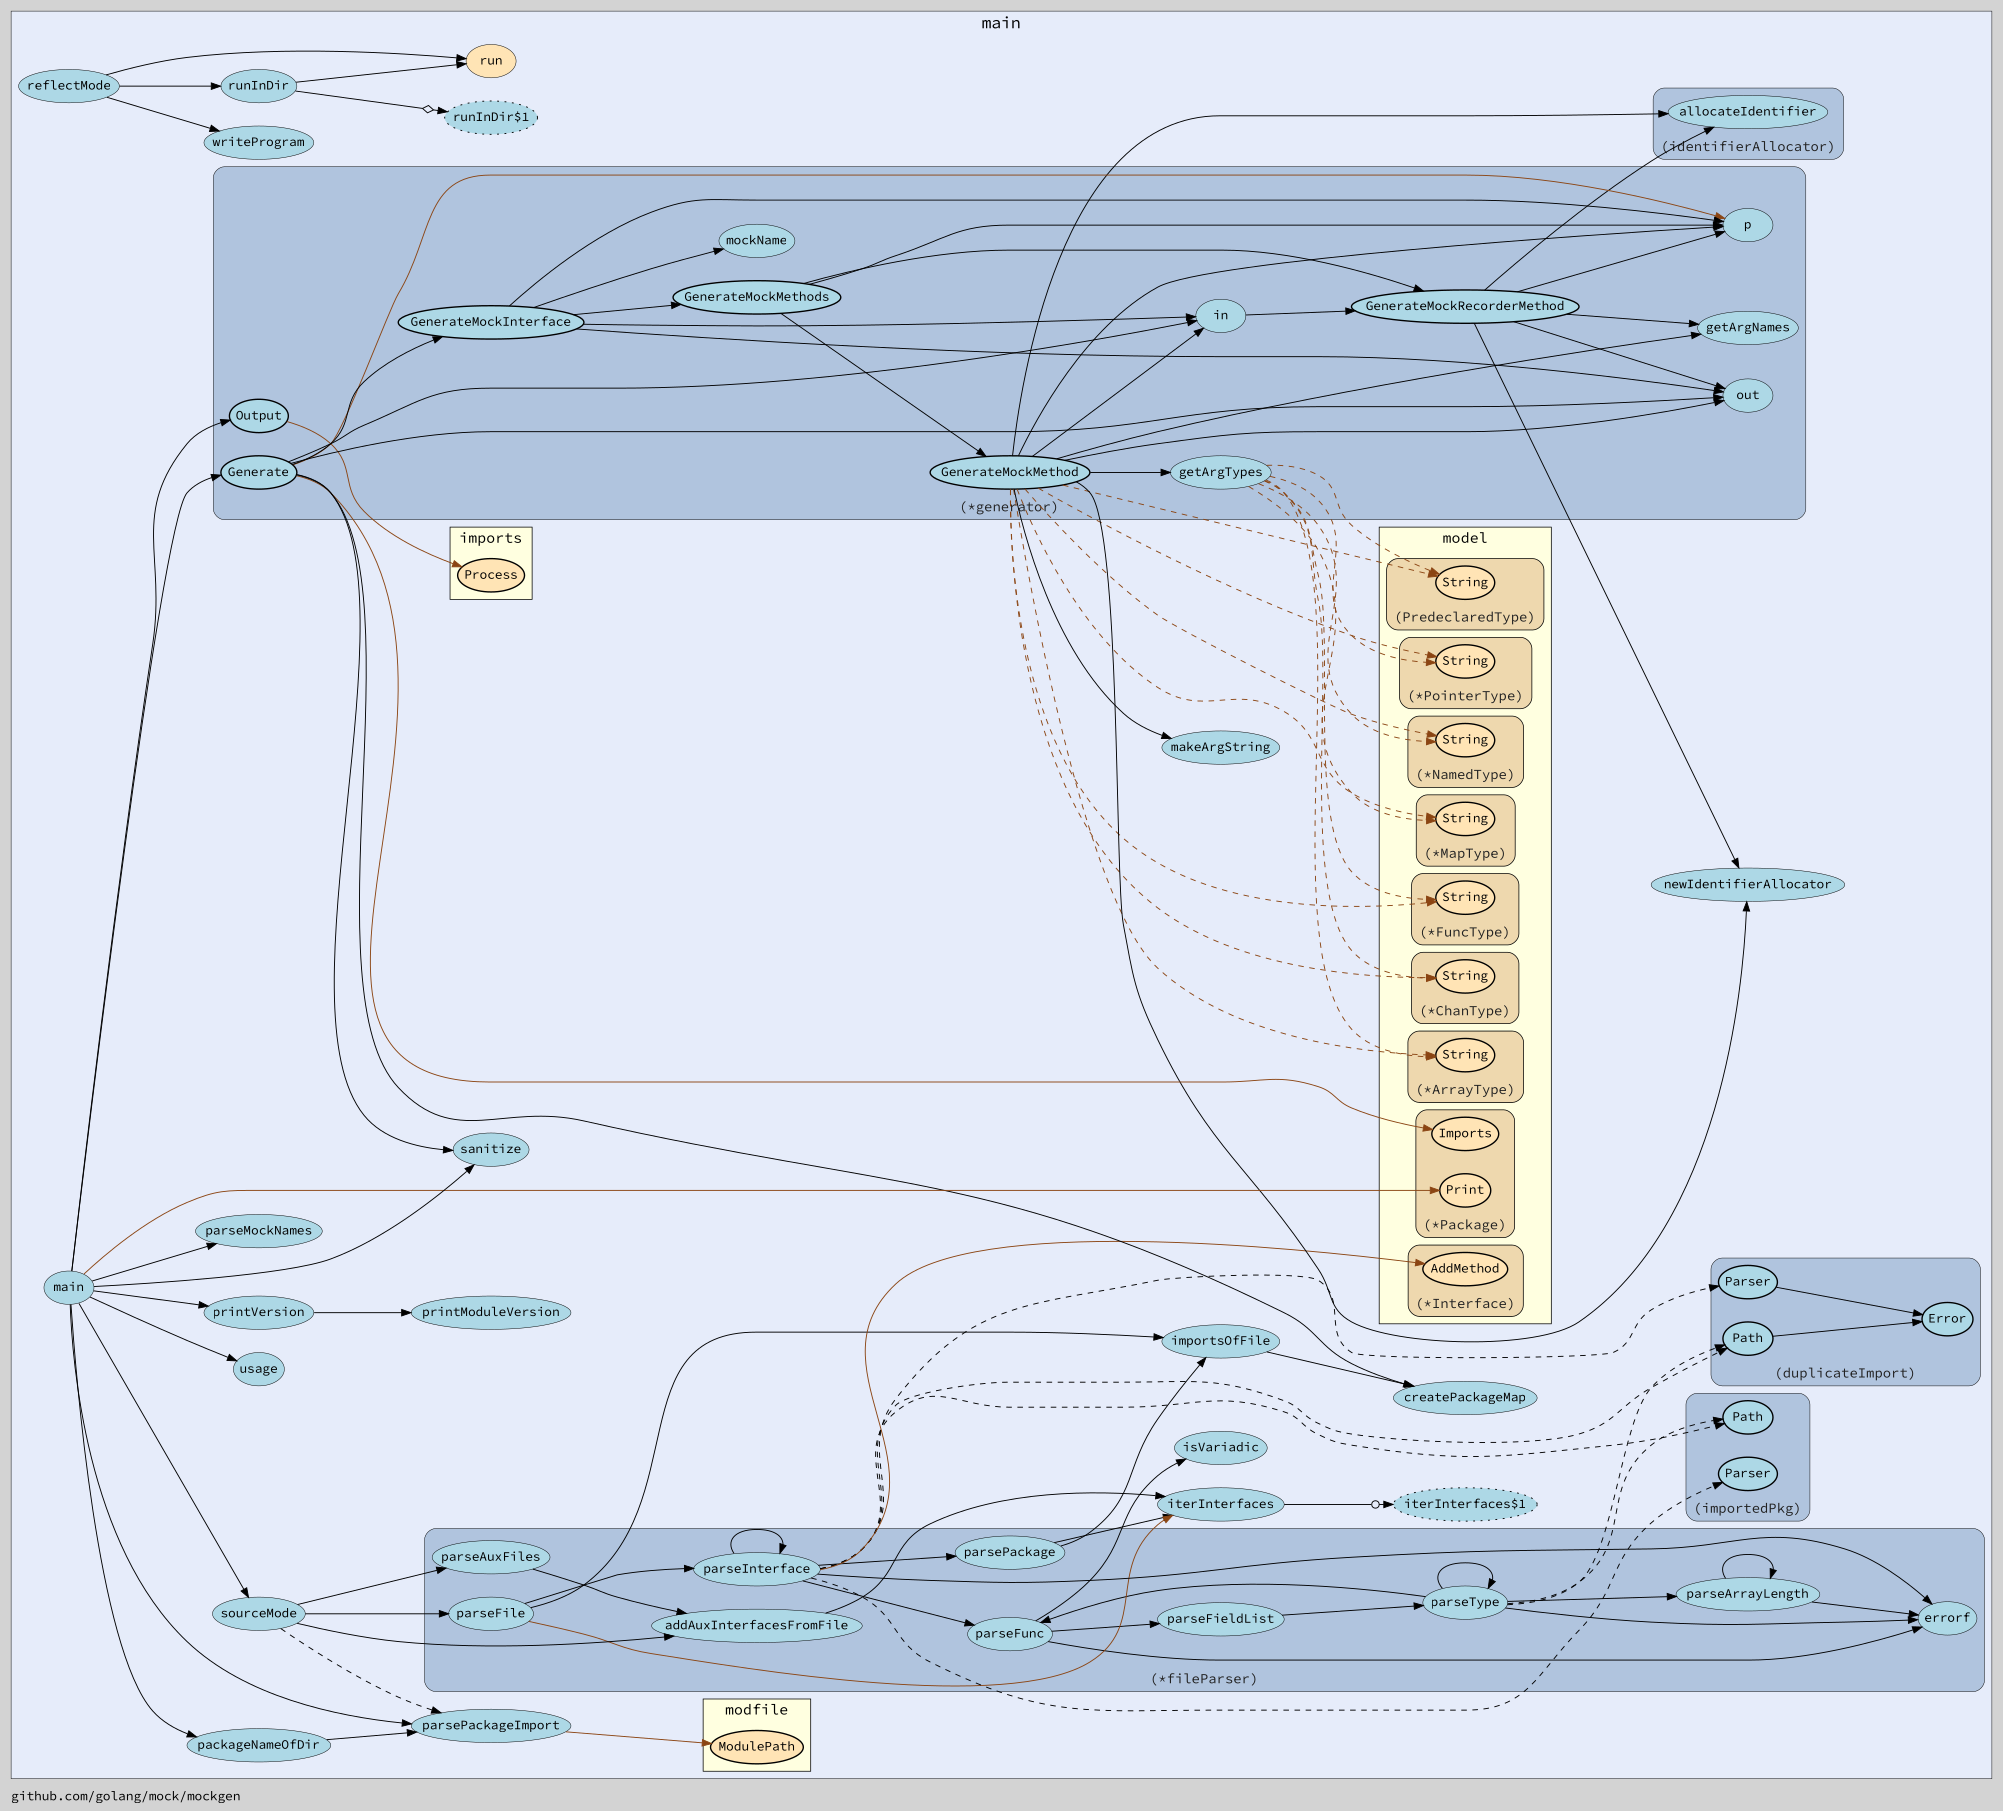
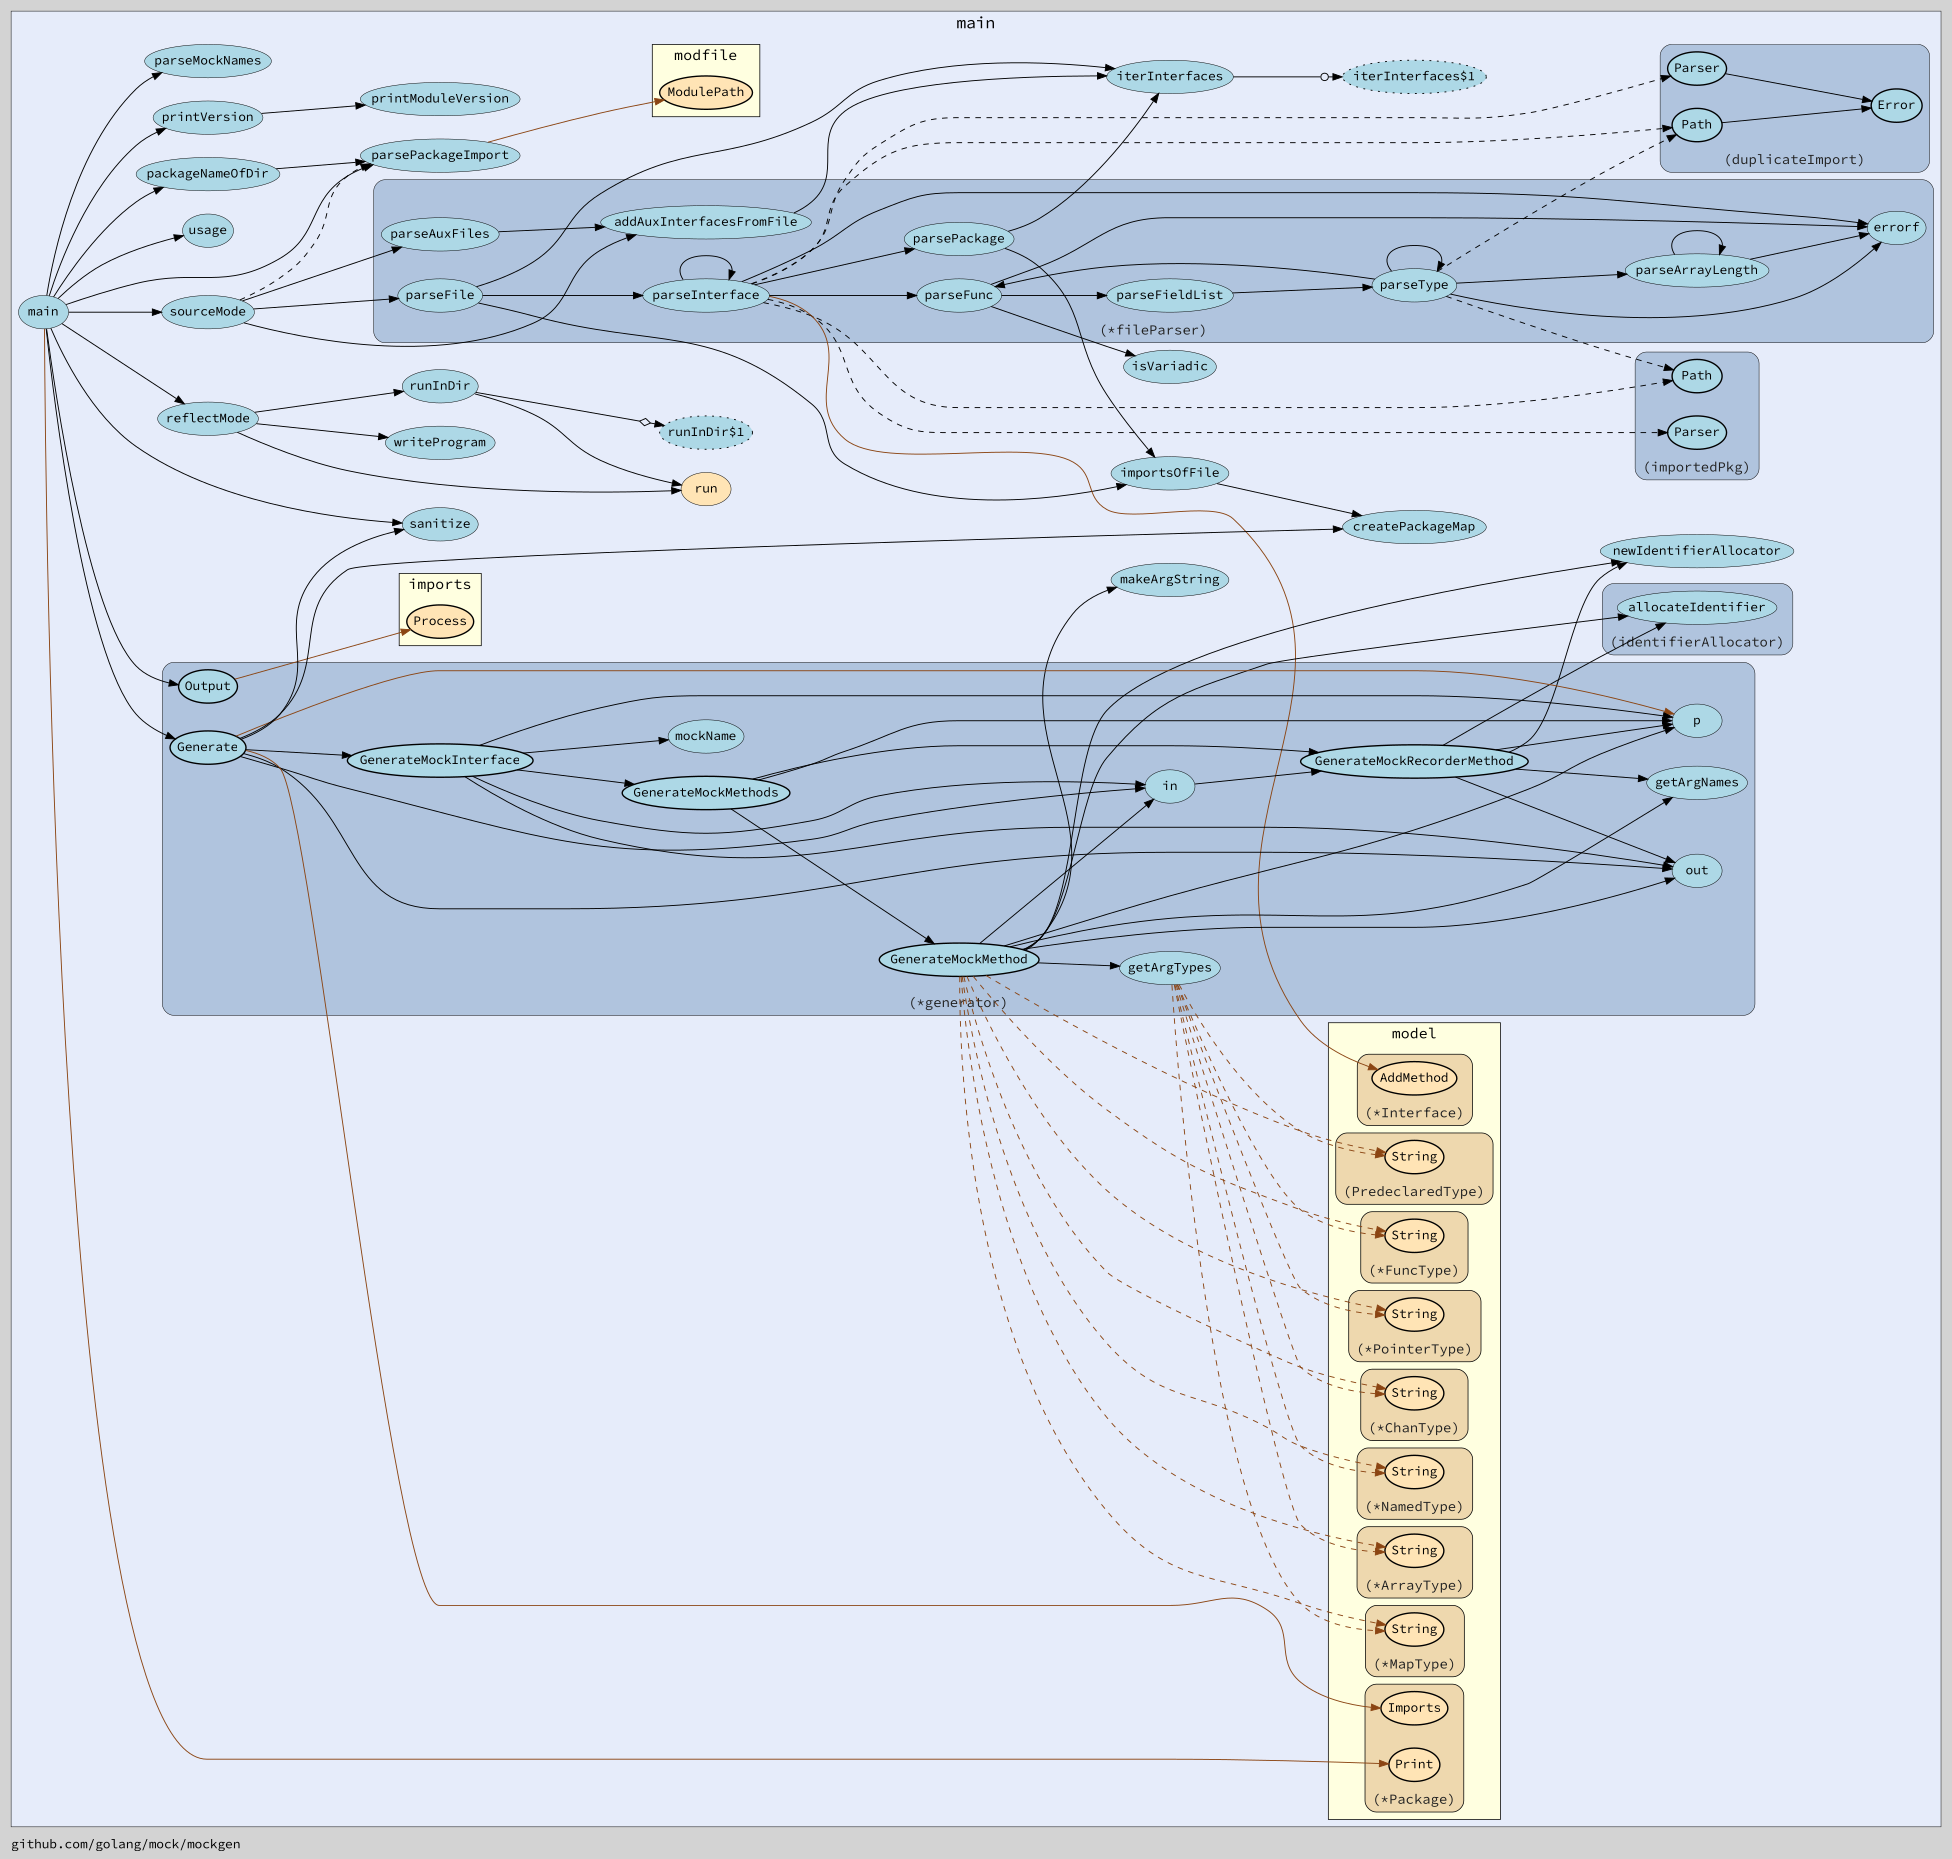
edge "main" -> "reflectMode": added
edge "parseFile" -> "iterInterfaces": color saddlebrown -> black
